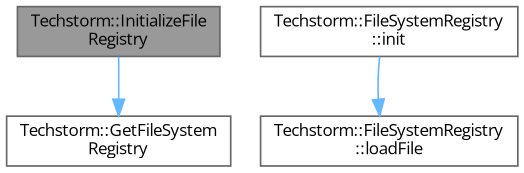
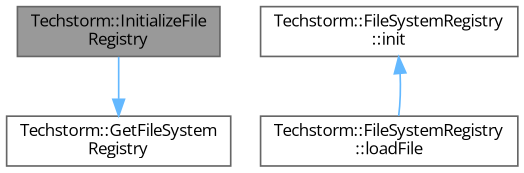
edge "Techstorm::FileSystemRegistry ::init" -> "Techstorm::FileSystemRegistry ::loadFile": reversed
